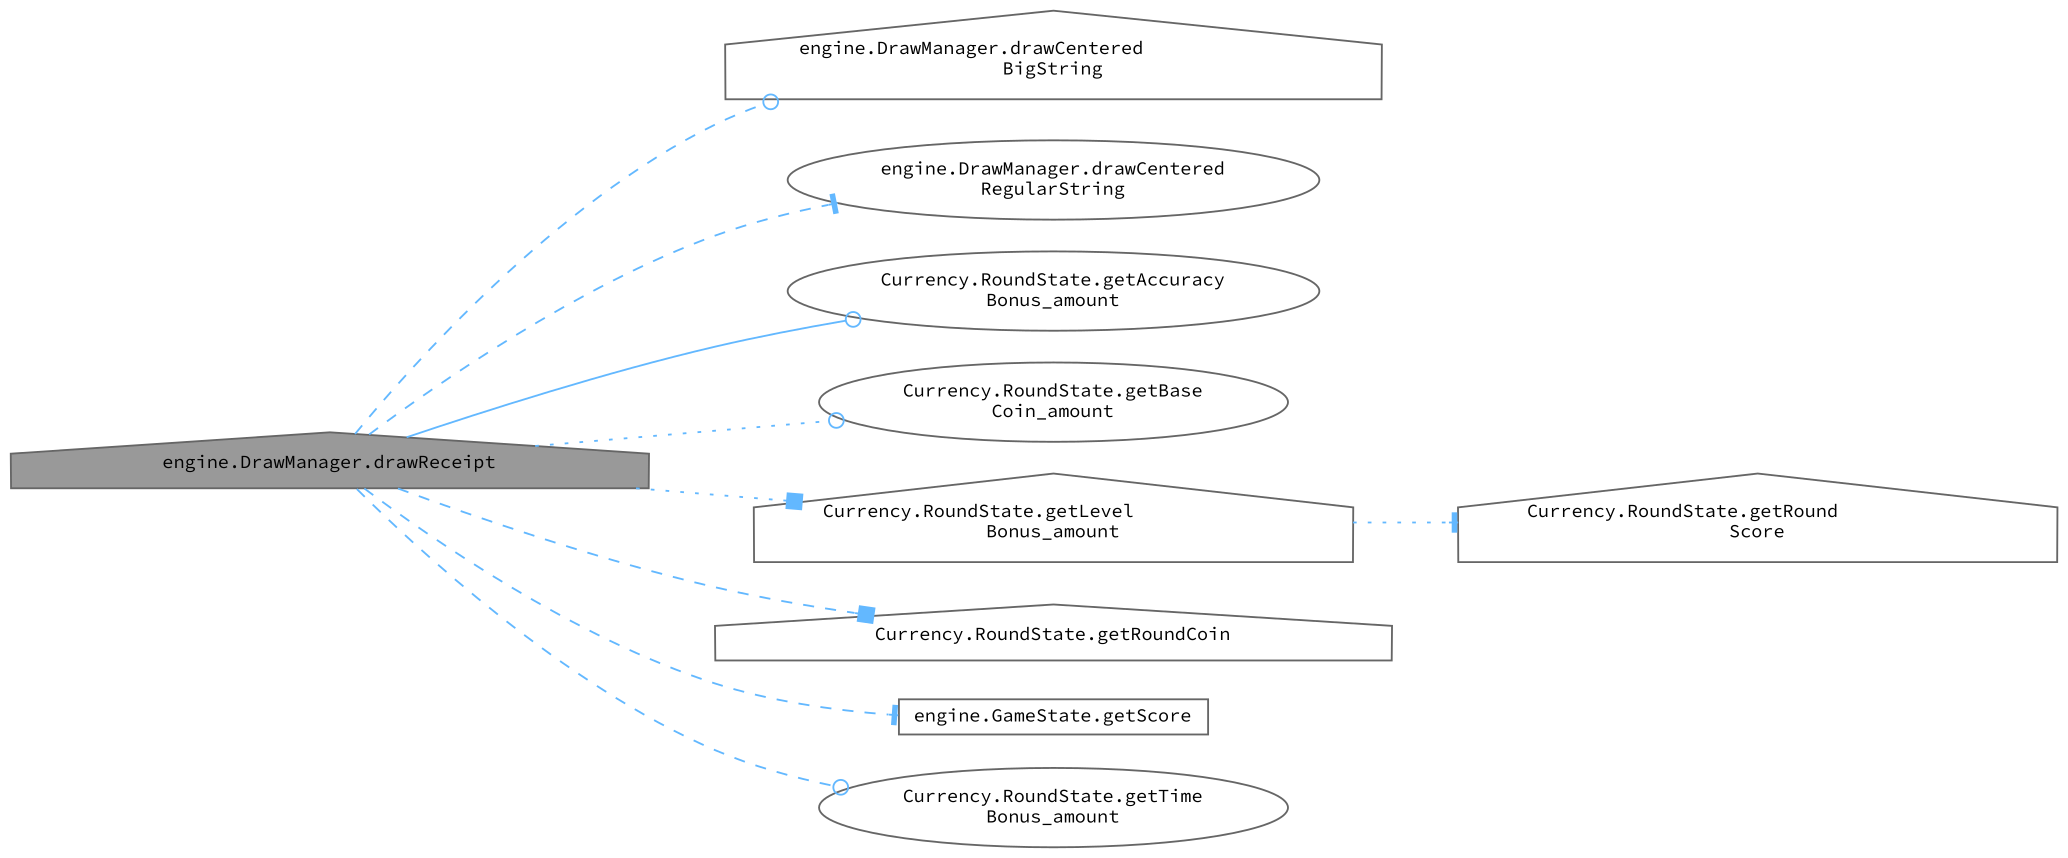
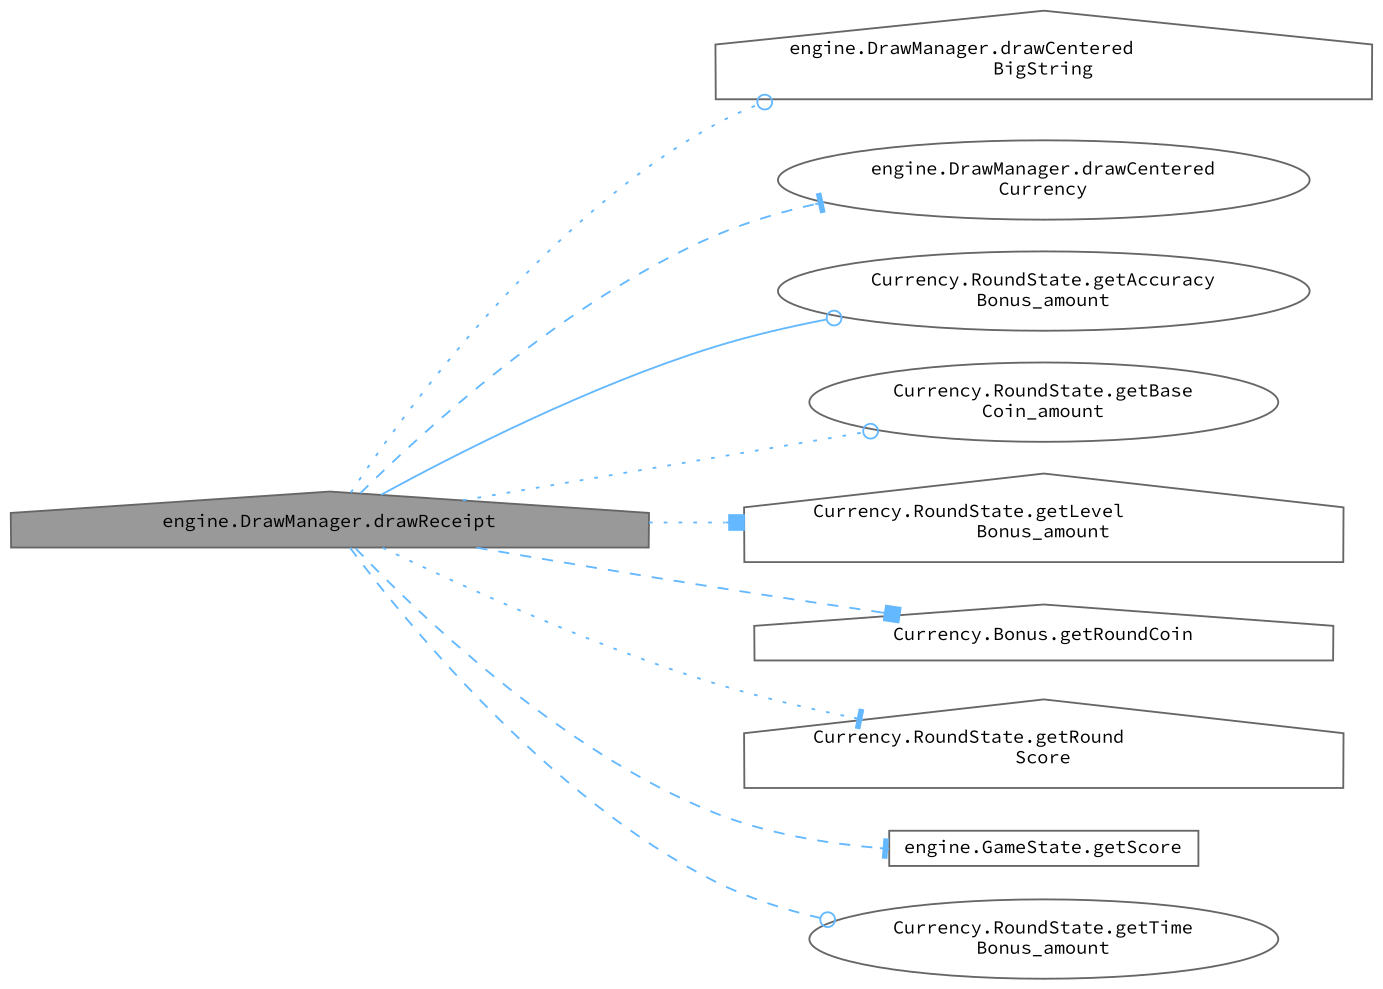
node "engine.DrawManager.drawCentered RegularString": label "engine.DrawManager.drawCentered RegularString" -> "engine.DrawManager.drawCentered Currency"
edge "engine.DrawManager.drawReceipt" -> "engine.DrawManager.drawCentered BigString": style dashed -> dotted
edge "Currency.RoundState.getLevel Bonus_amount" -> "Currency.RoundState.getRound Score": now "engine.DrawManager.drawReceipt" -> "Currency.RoundState.getRound Score"
node "Currency.RoundState.getRoundCoin": label "Currency.RoundState.getRoundCoin" -> "Currency.Bonus.getRoundCoin"
